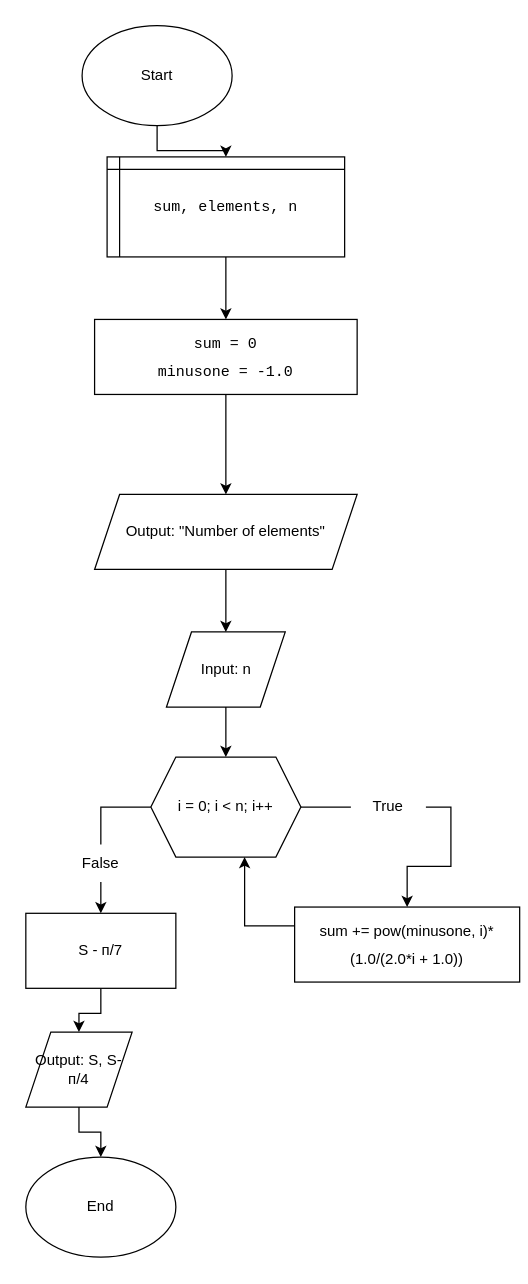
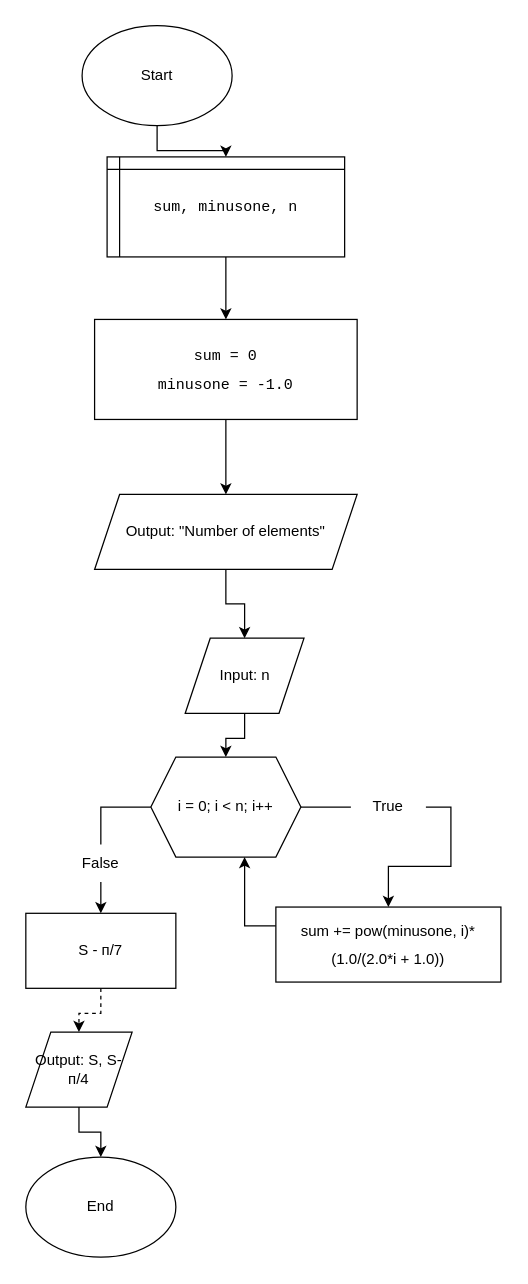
node "sum, elements, n": label "sum, elements, n" -> "sum, minusone, n"
node "sum = 0 minusone = -1.0": size 263x75 -> 263x100
node "Input: n": moved (226, 669) -> (244, 676)
node "sum += pow(minusone, i)* (1.0/(2.0*i + 1.0))": moved (407, 944) -> (388, 944)
edge "S - п/7" -> "Output: S, S-п/4": style solid -> dashed
